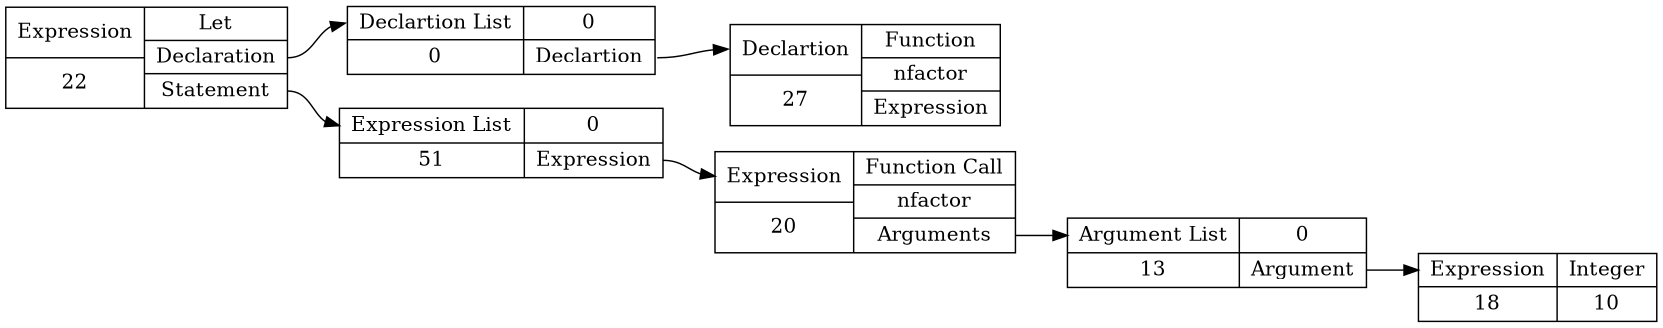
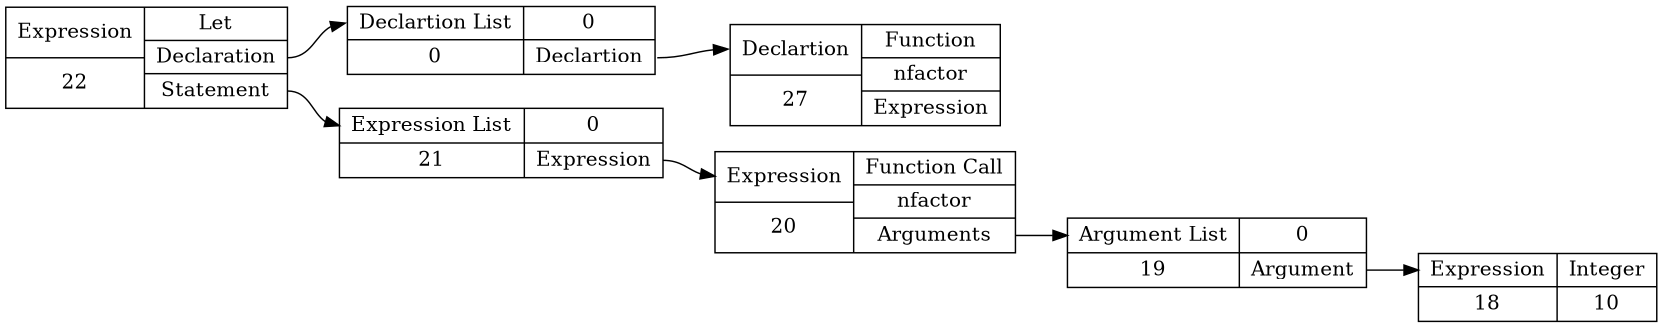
node "Expression List": text "51" -> "21"
node "Argument List": text "13" -> "19"
